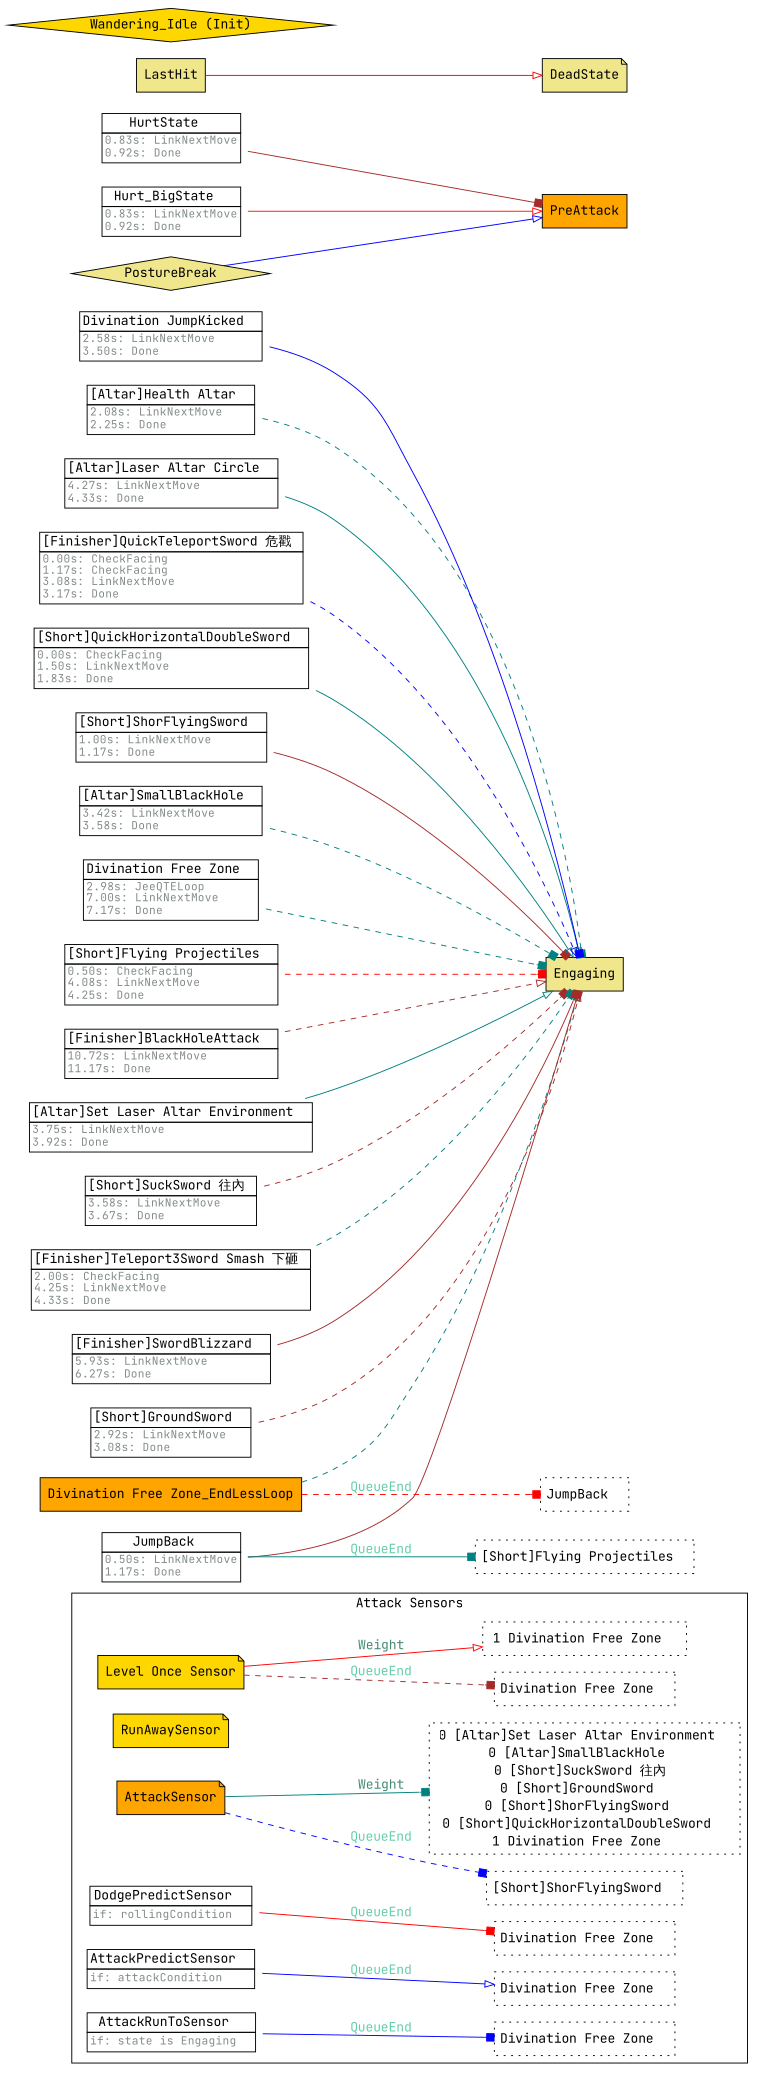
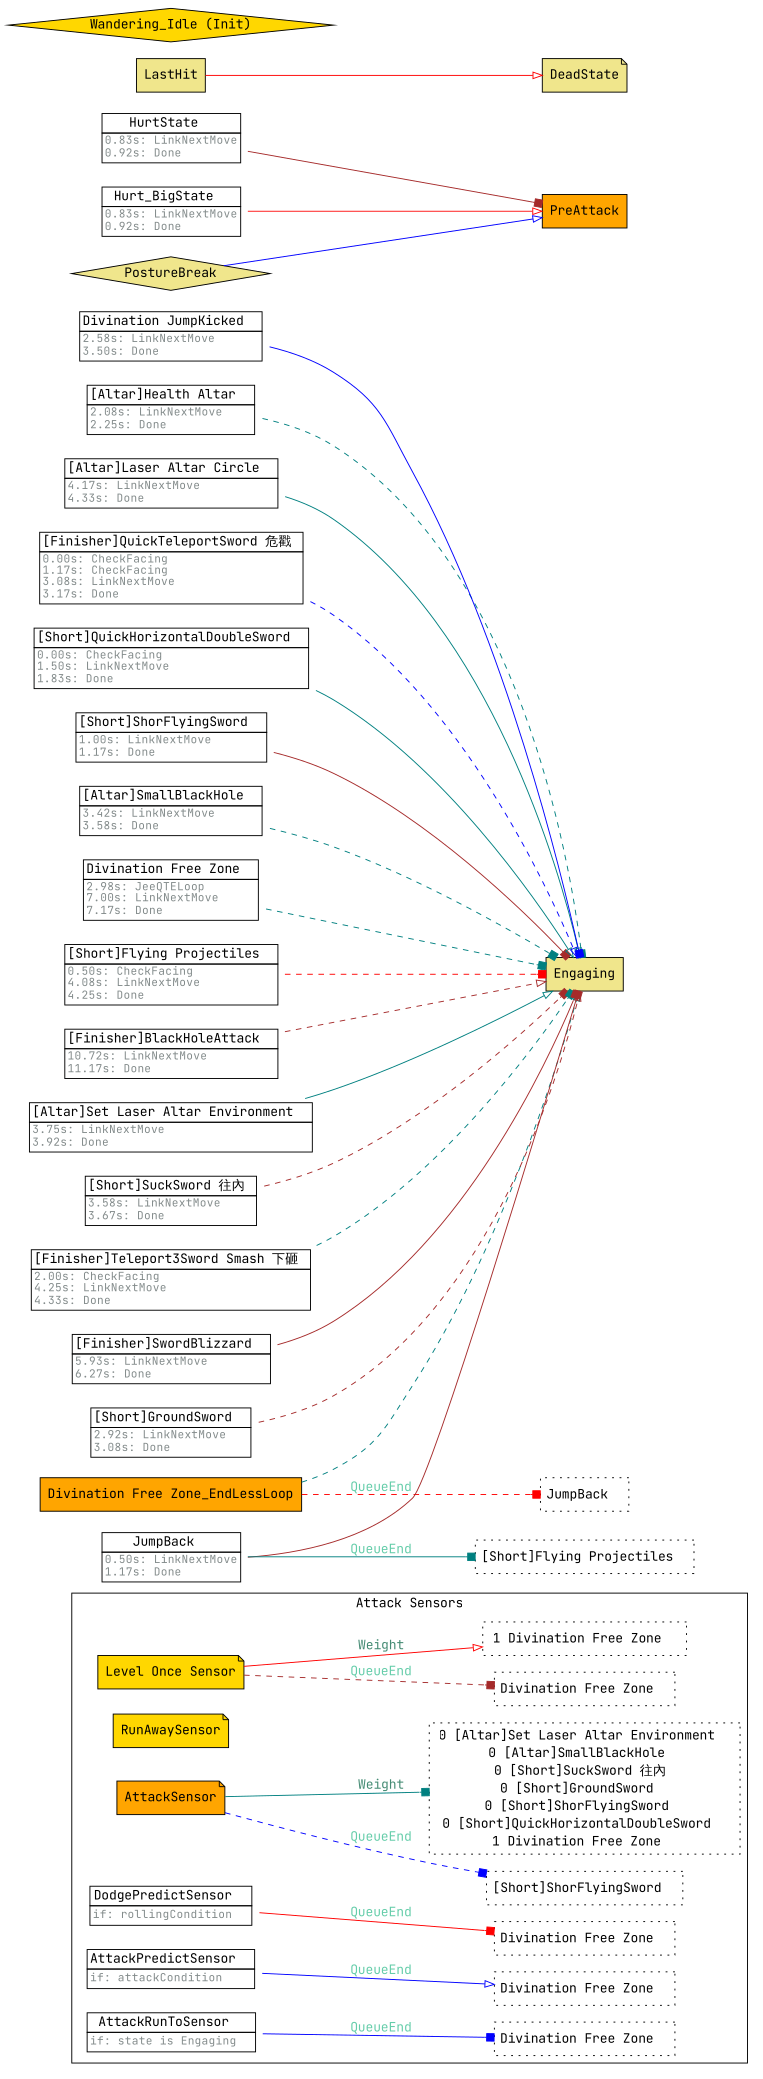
node "[Altar]Laser Altar Circle": text "4.27s: LinkNextMove" -> "4.17s: LinkNextMove"
